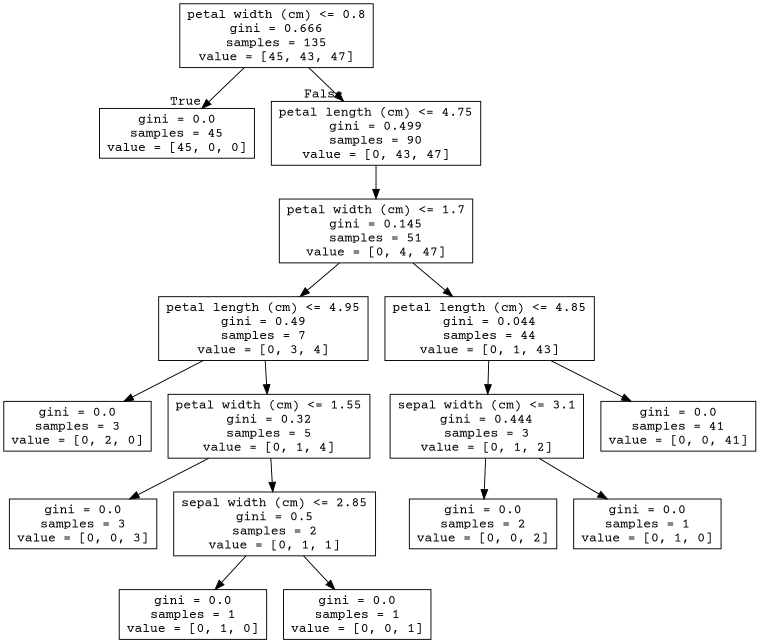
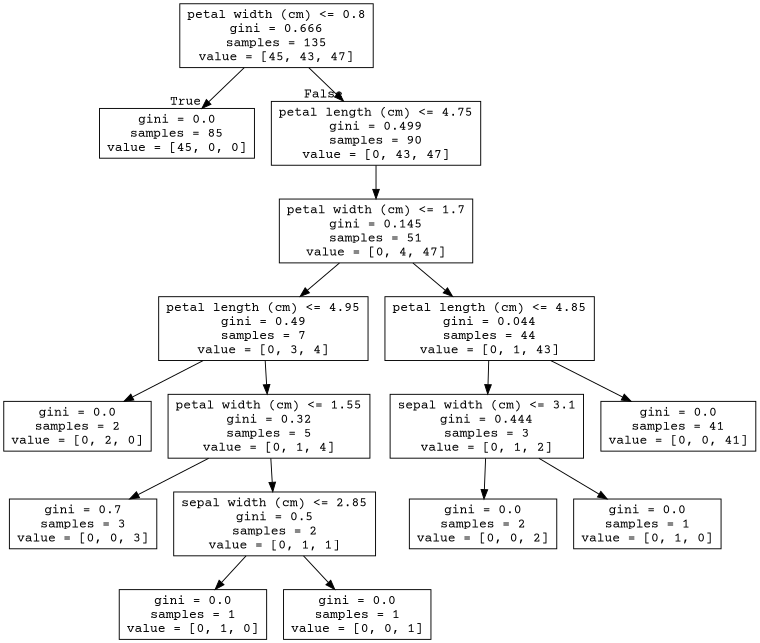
node "gini = 0.0 samples = 45 value = [45, 0, 0]": label "gini = 0.0 samples = 45 value = [45, 0, 0]" -> "gini = 0.0 samples = 85 value = [45, 0, 0]"
node "gini = 0.0 samples = 3 value = [0, 2, 0]": label "gini = 0.0 samples = 3 value = [0, 2, 0]" -> "gini = 0.0 samples = 2 value = [0, 2, 0]"
node "gini = 0.0 samples = 3 value = [0, 0, 3]": label "gini = 0.0 samples = 3 value = [0, 0, 3]" -> "gini = 0.7 samples = 3 value = [0, 0, 3]"
